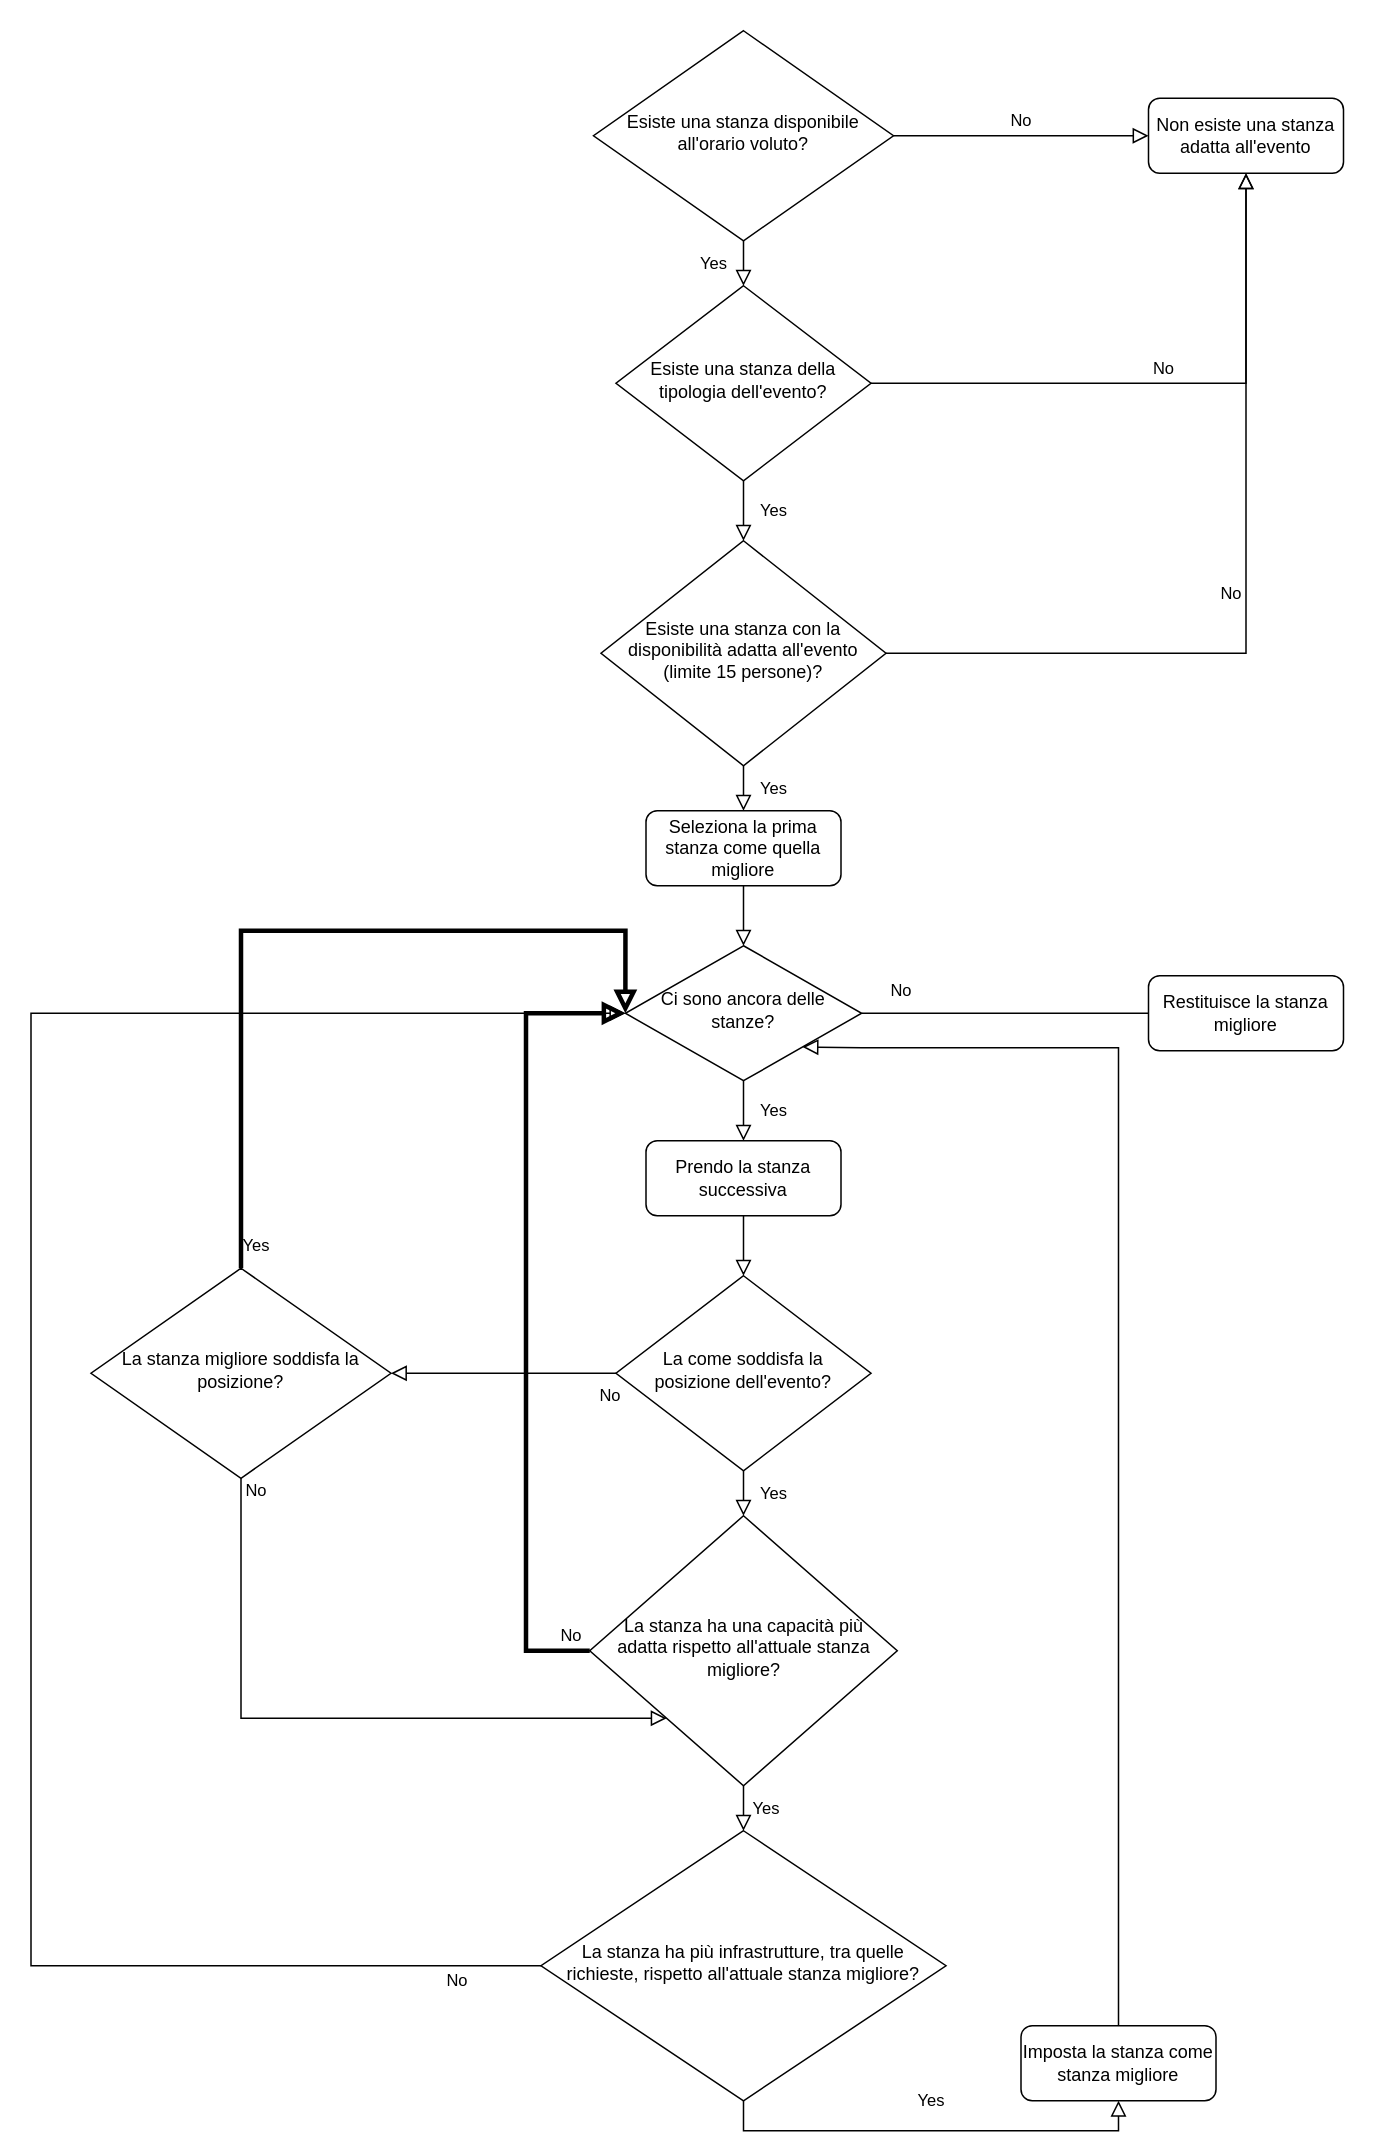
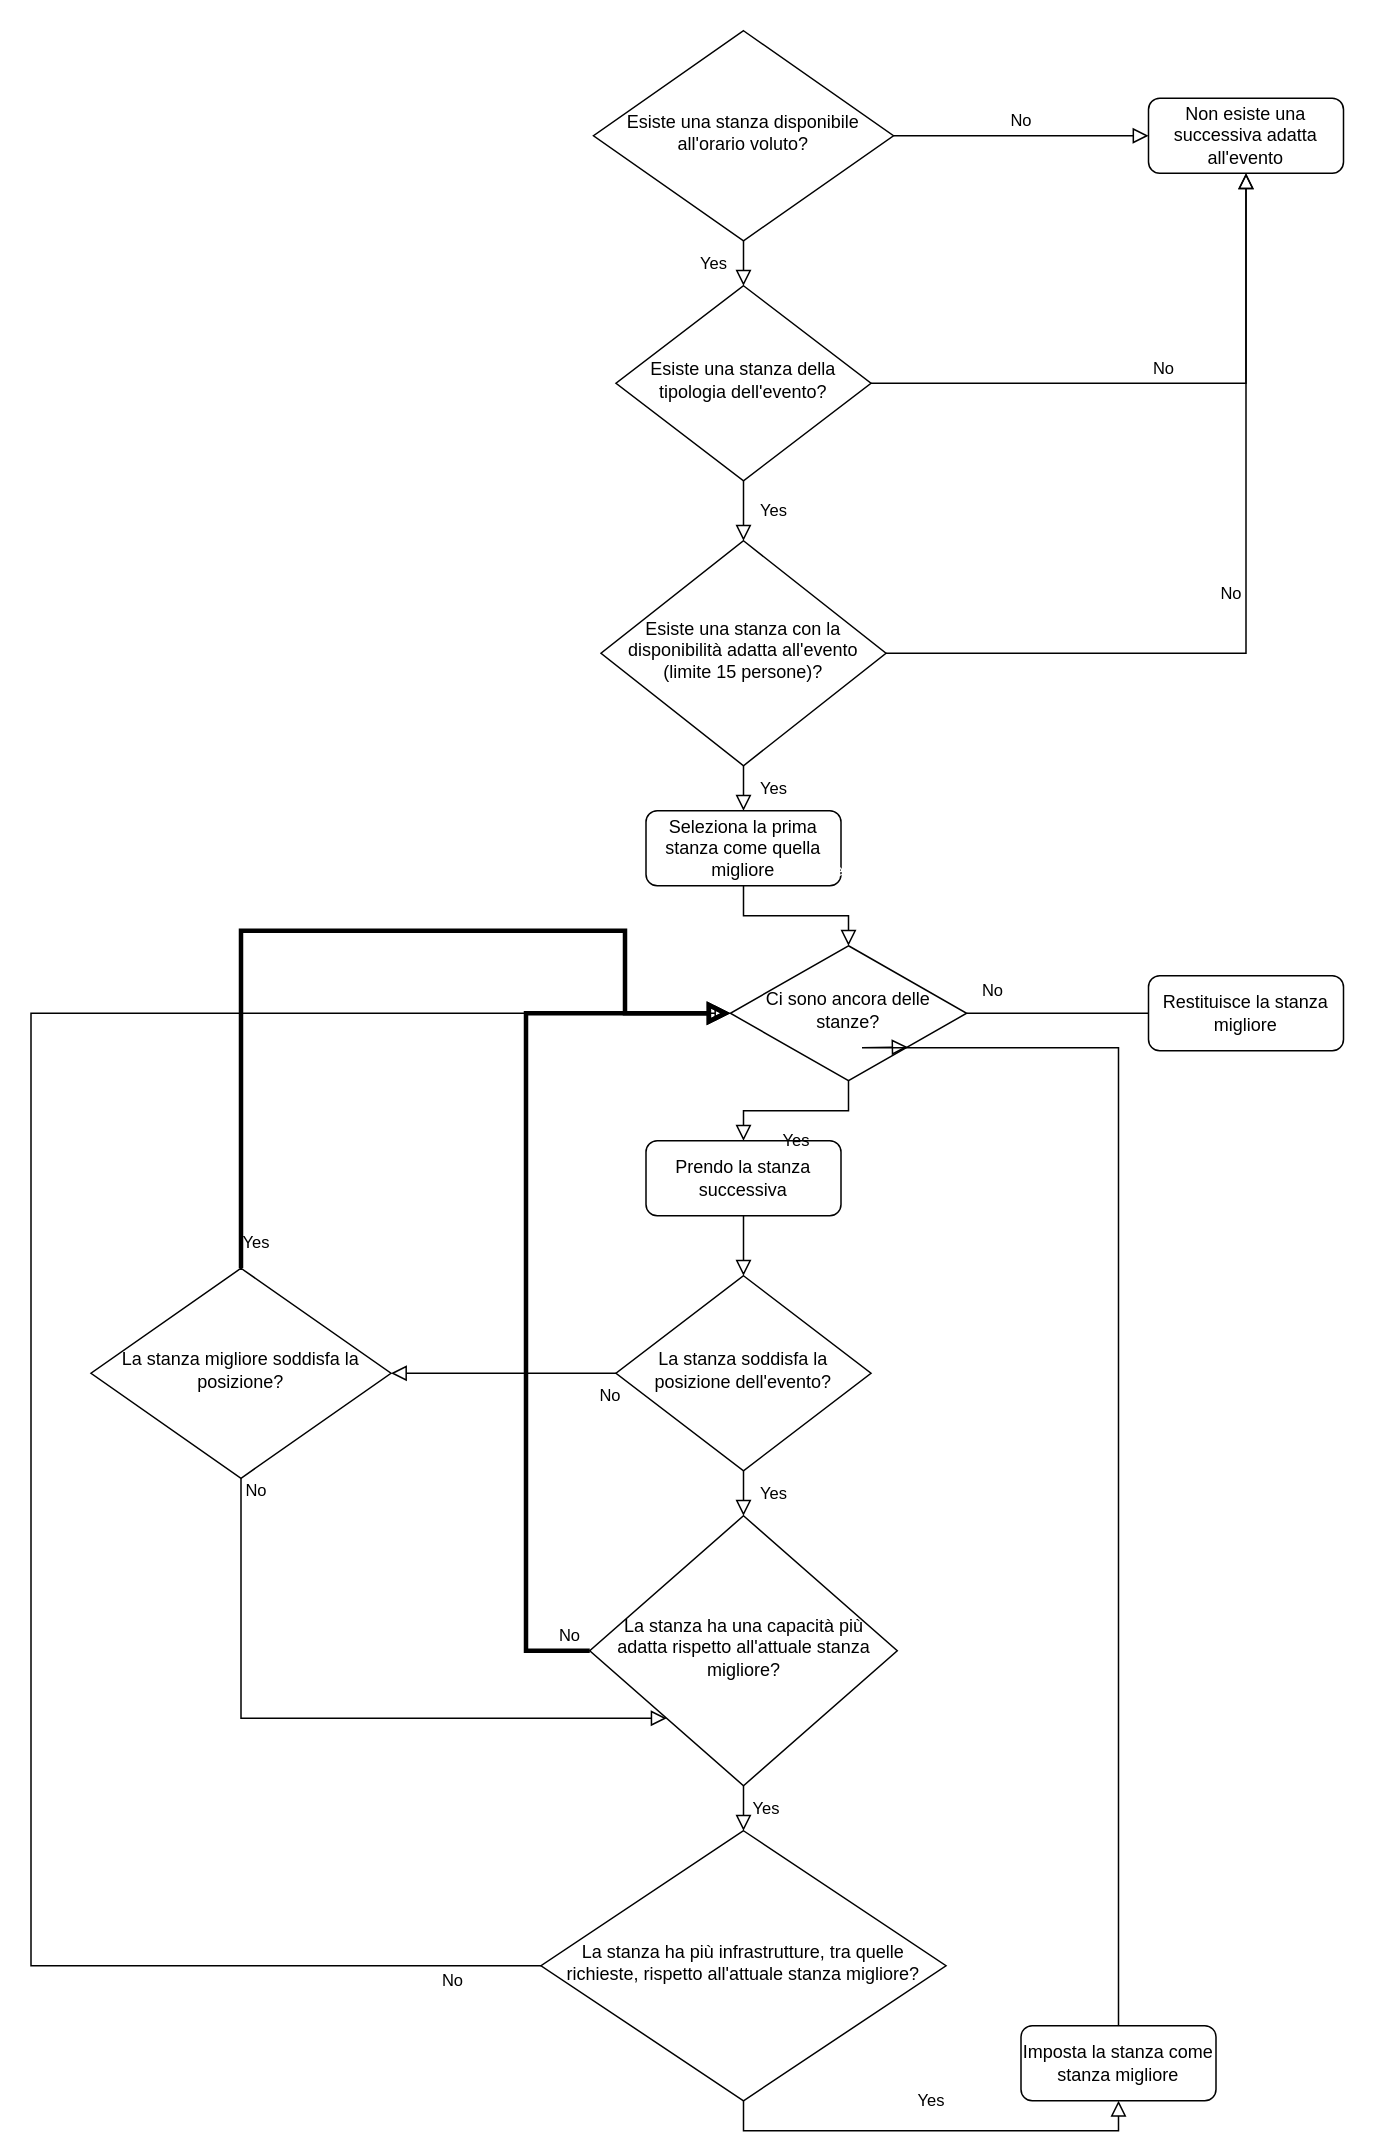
node "Non esiste una stanza adatta all'evento": label "Non esiste una stanza adatta all'evento" -> "Non esiste una successiva adatta all'evento"
node "Ci sono ancora delle stanze?": moved (743, 1013) -> (848, 1013)
node "La come soddisfa la posizione dell'evento?": label "La come soddisfa la posizione dell'evento?" -> "La stanza soddisfa la posizione dell'evento?"
